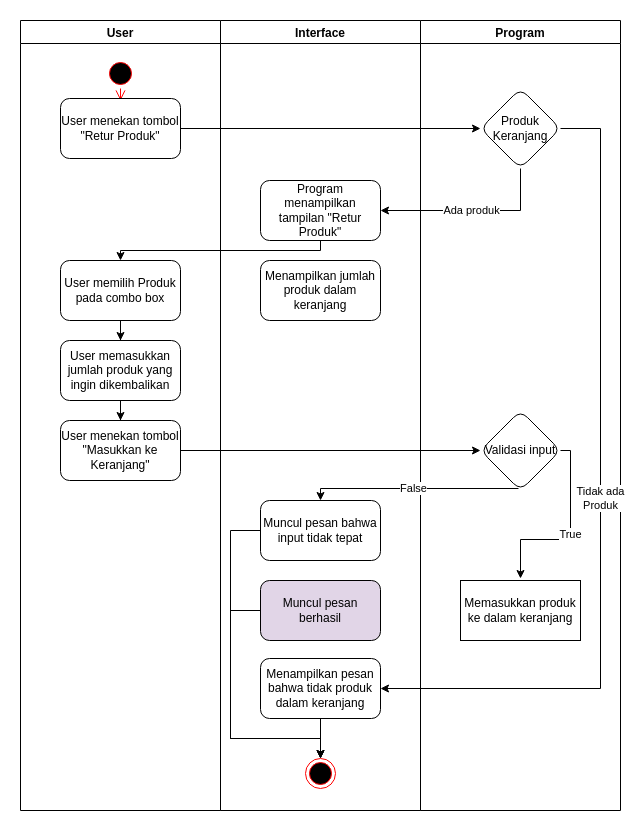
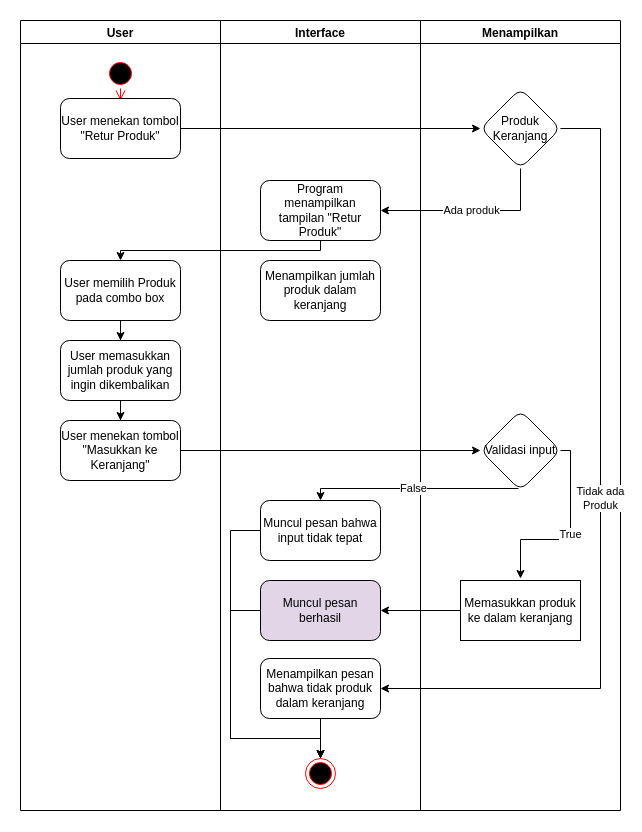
node "Program": label "Program" -> "Menampilkan"
edge "Memasukkan produk ke dalam keranjang" -> "Muncul pesan berhasil": added
